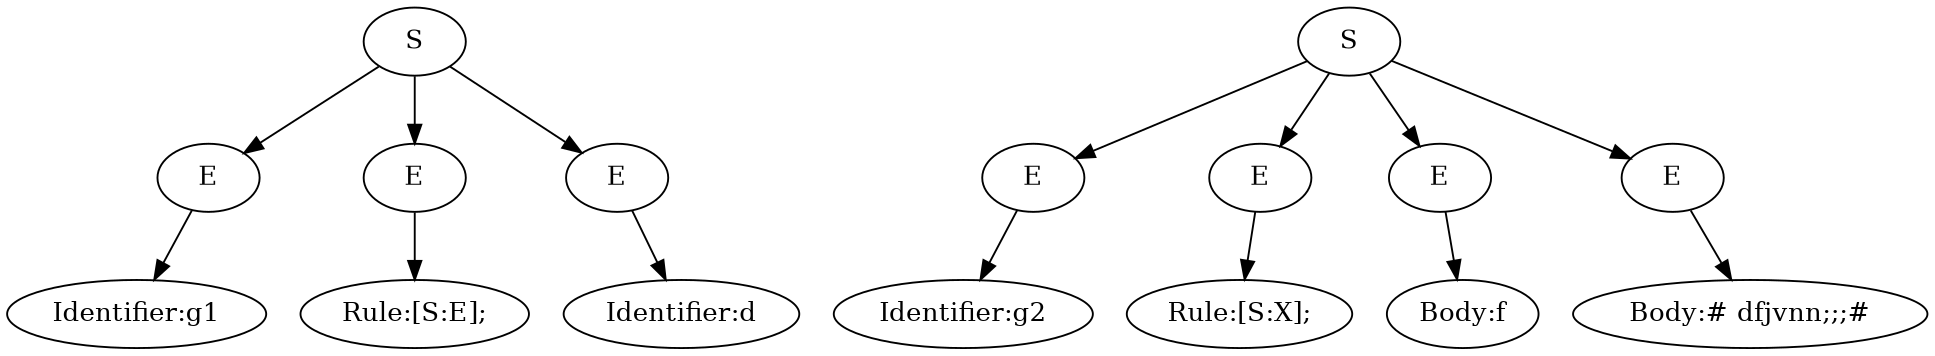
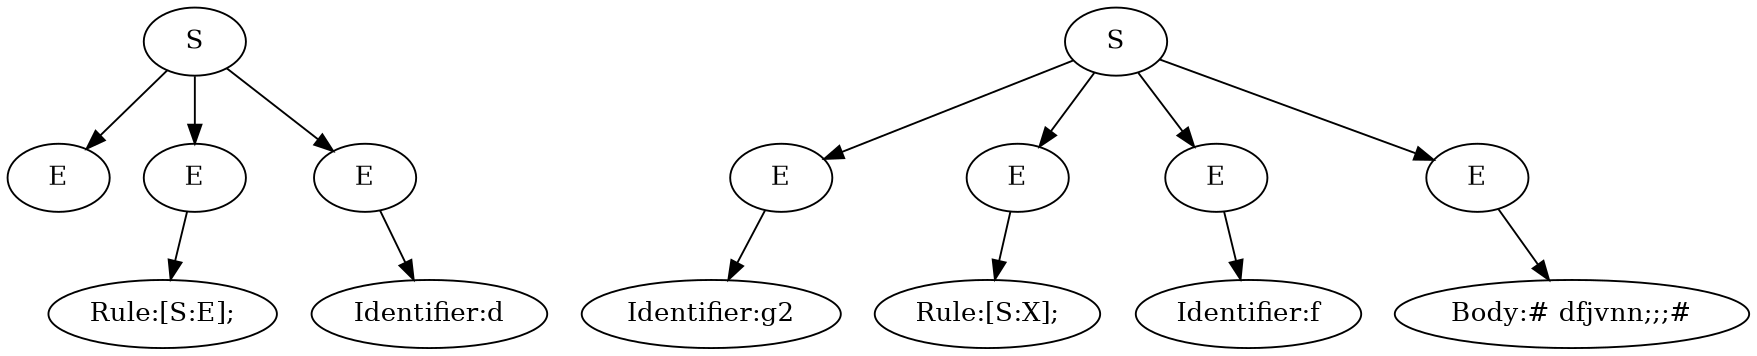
node "Identifier:g1": removed
node "Body:f": label "Body:f" -> "Identifier:f"
